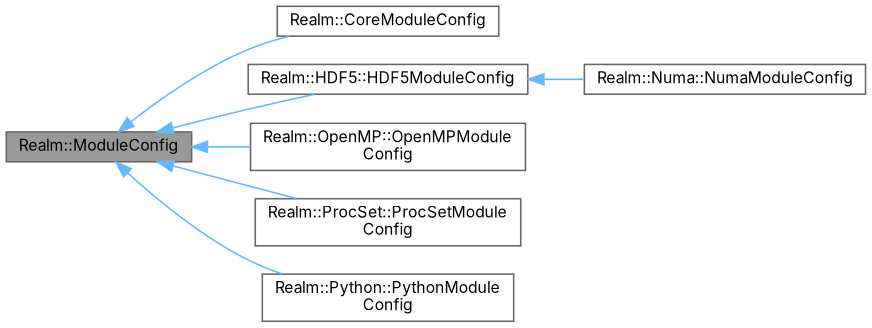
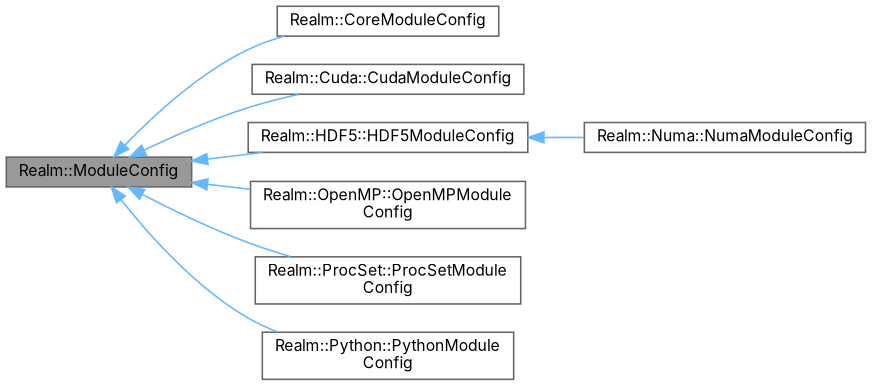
node "Realm::Cuda::CudaModuleConfig": added
